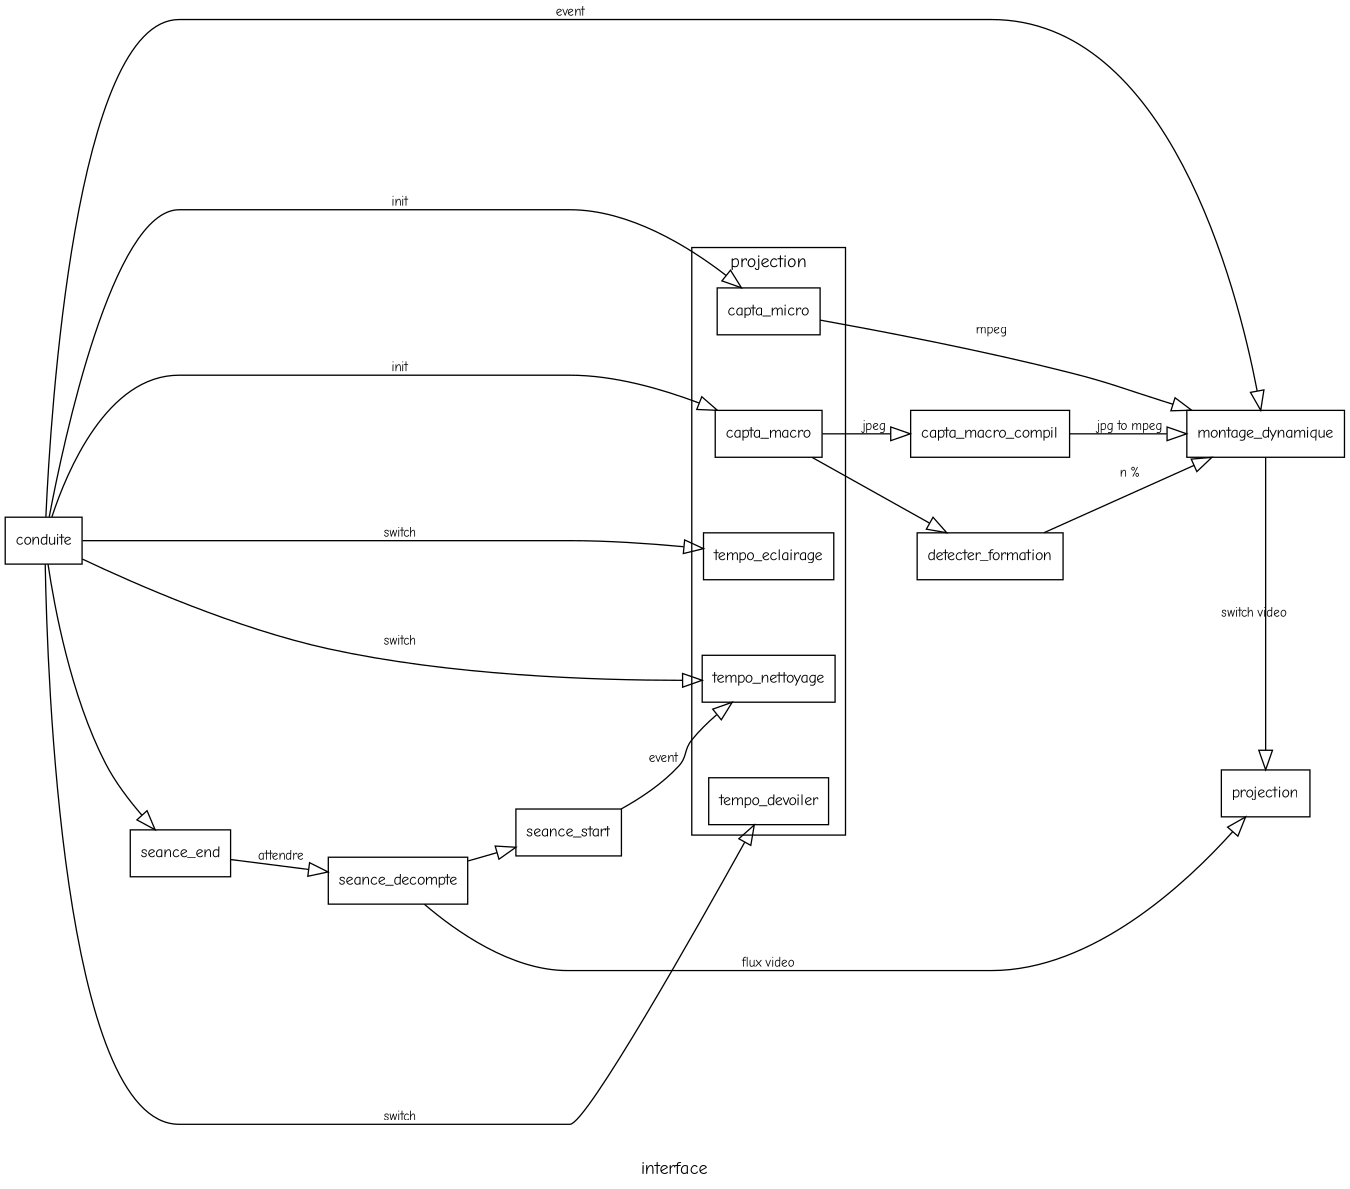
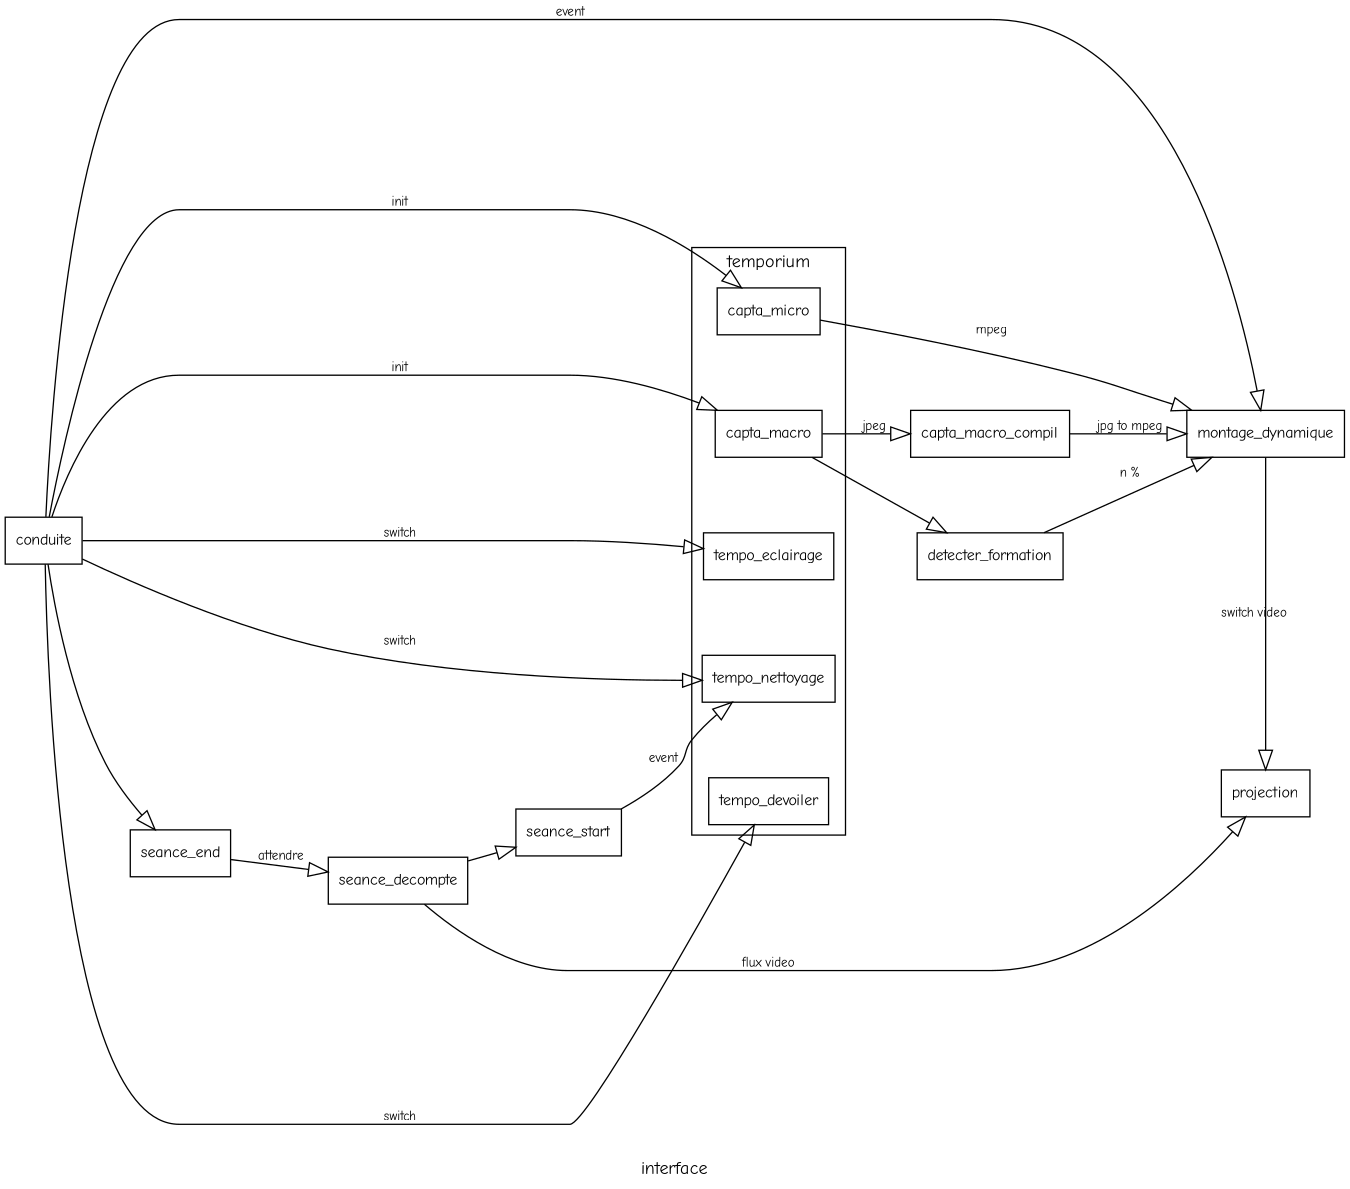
cluster "projection": label "projection" -> "temporium"
